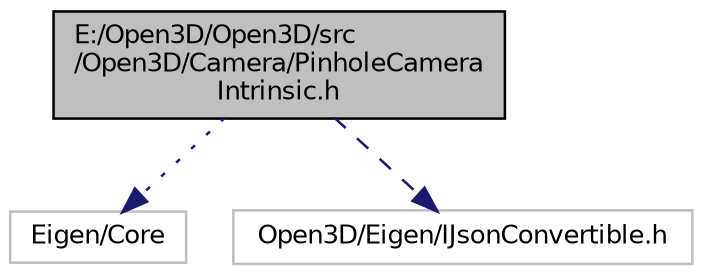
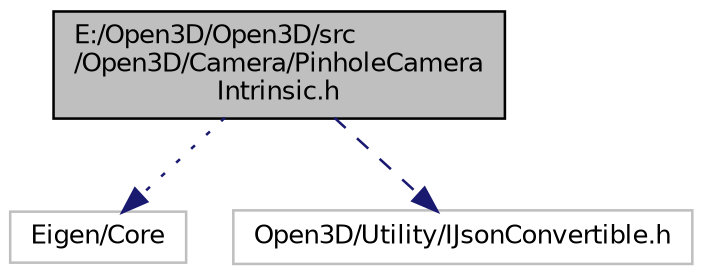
node "Open3D/Eigen/IJsonConvertible.h": label "Open3D/Eigen/IJsonConvertible.h" -> "Open3D/Utility/IJsonConvertible.h"
